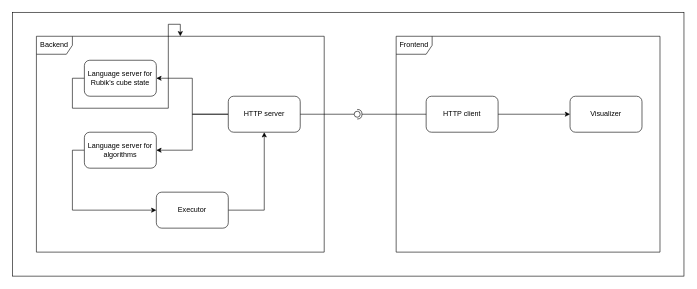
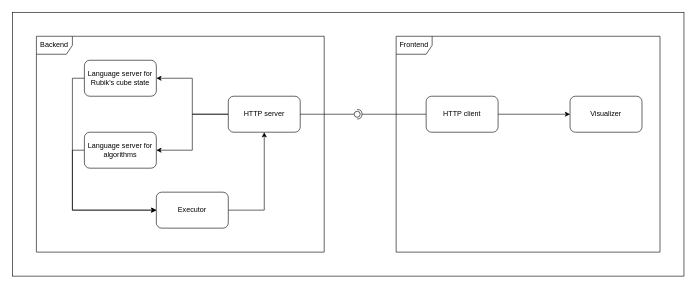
edge "Language server for Rubik's cube state" -> "Backend": now "Language server for Rubik's cube state" -> "Executor"
